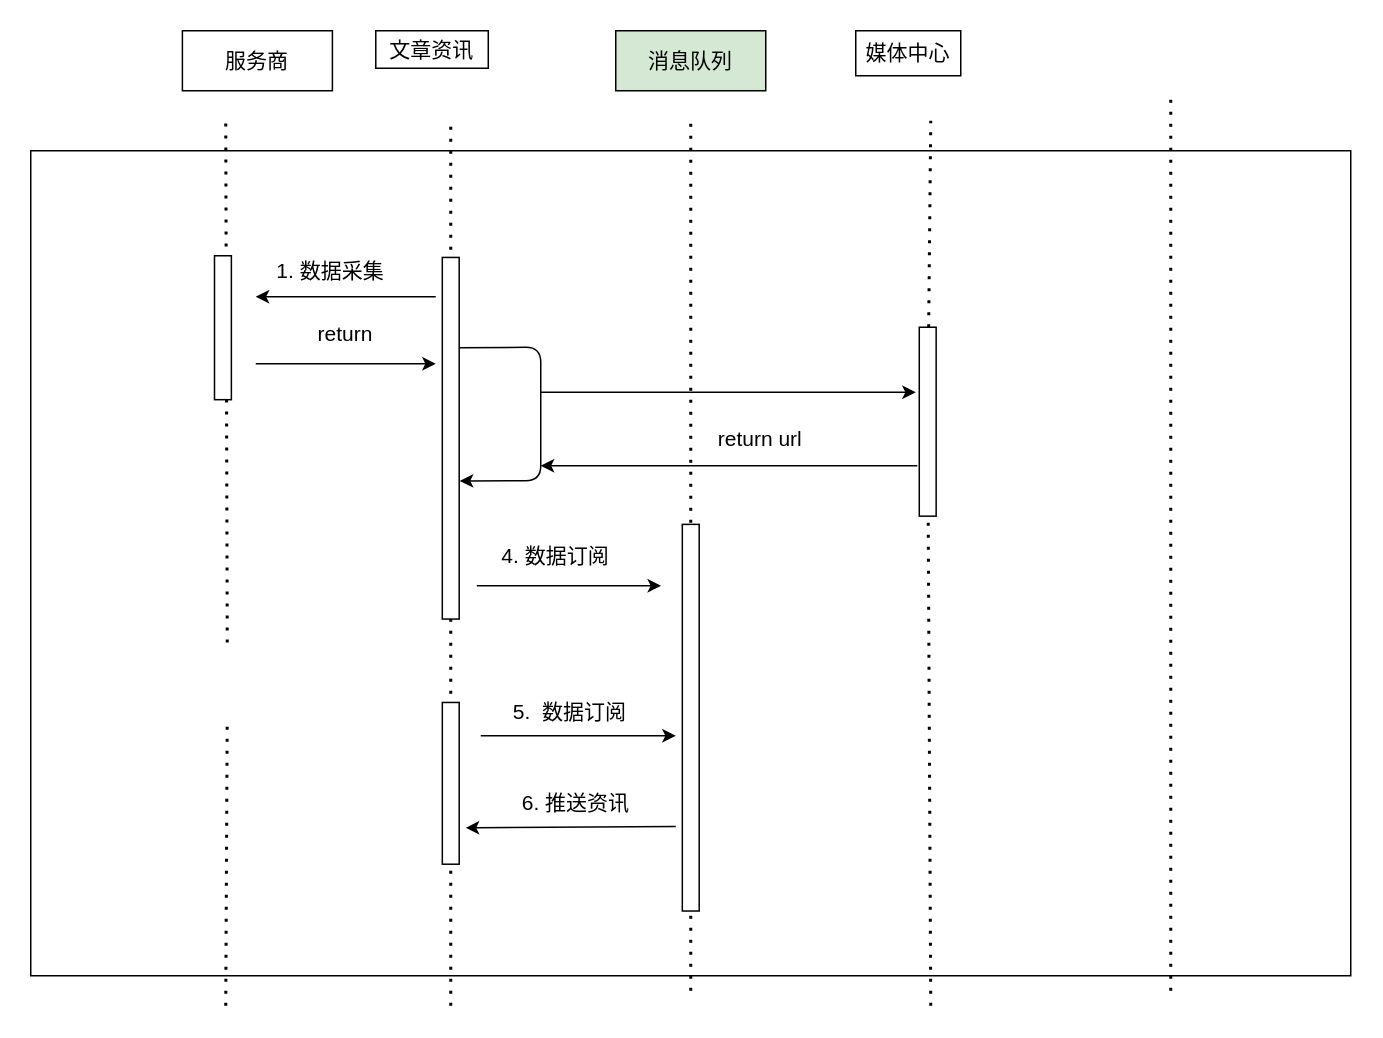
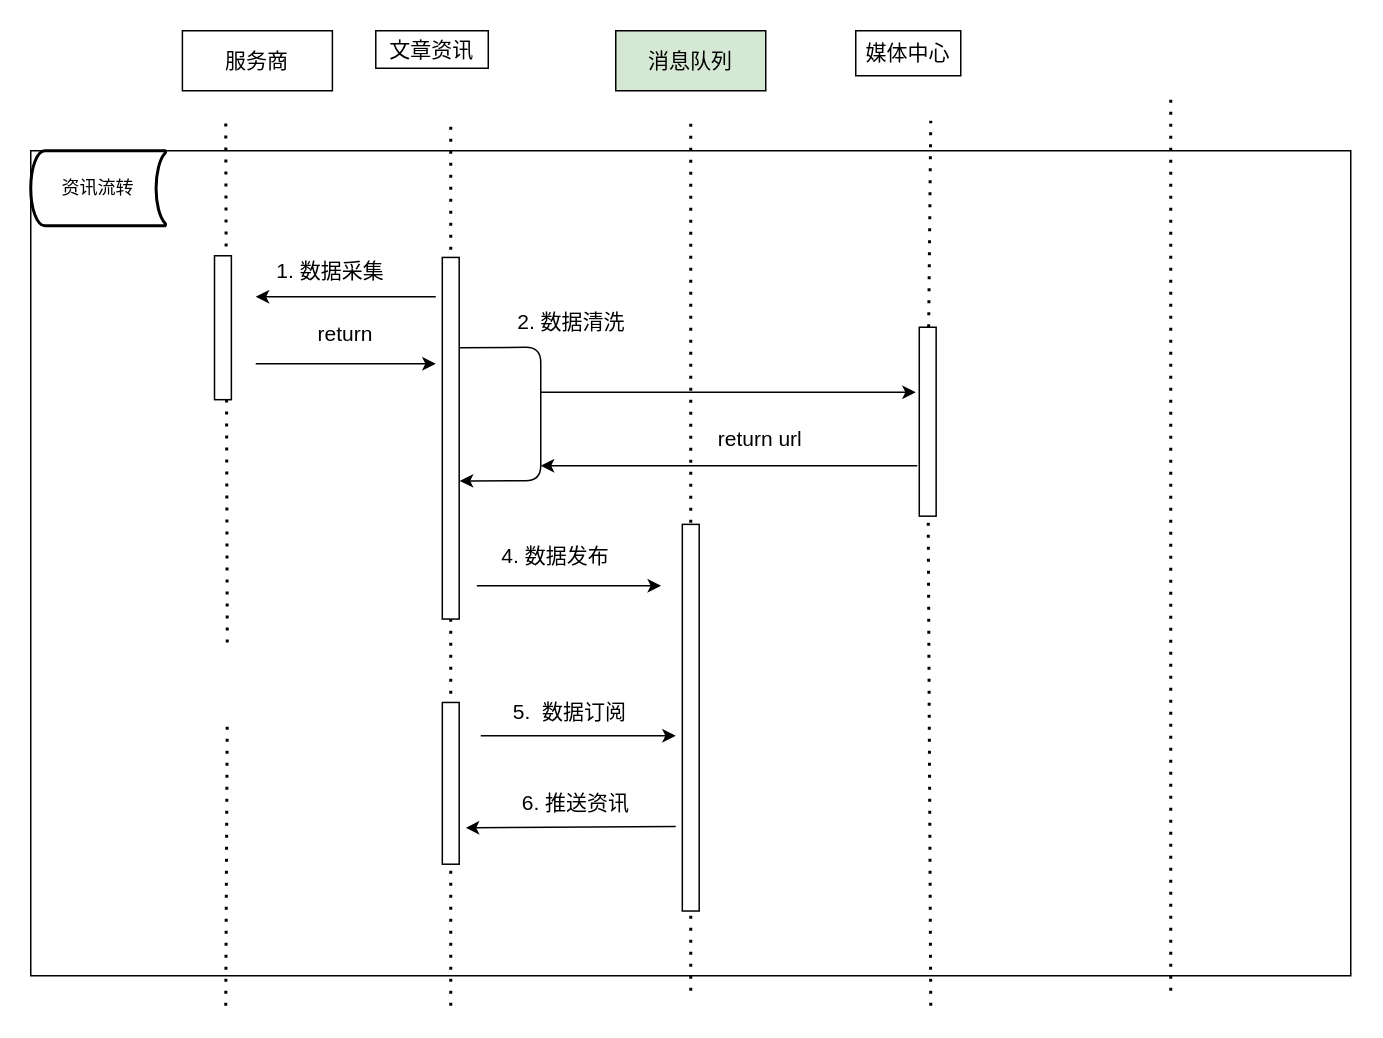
node "资讯流转": added
node "2. 数据清洗": added
node "4. 数据订阅": label "4. 数据订阅" -> "4. 数据发布"
